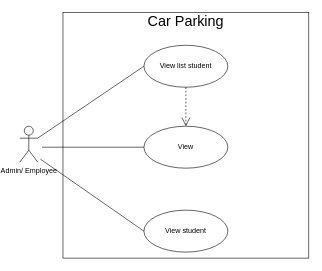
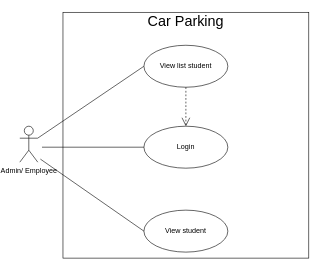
node "View": label "View" -> "Login"
